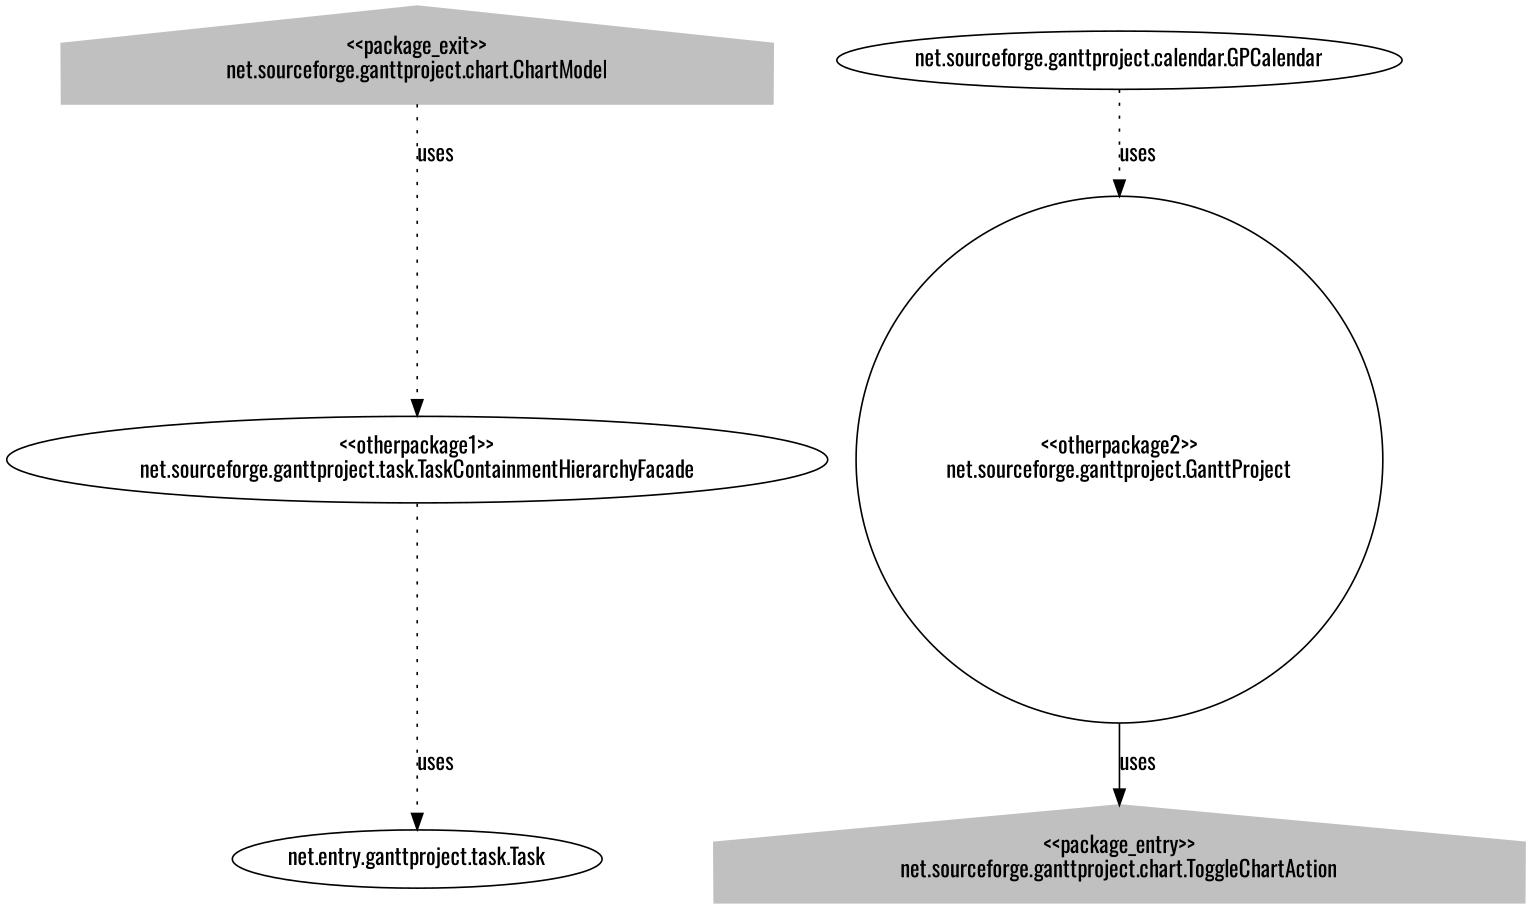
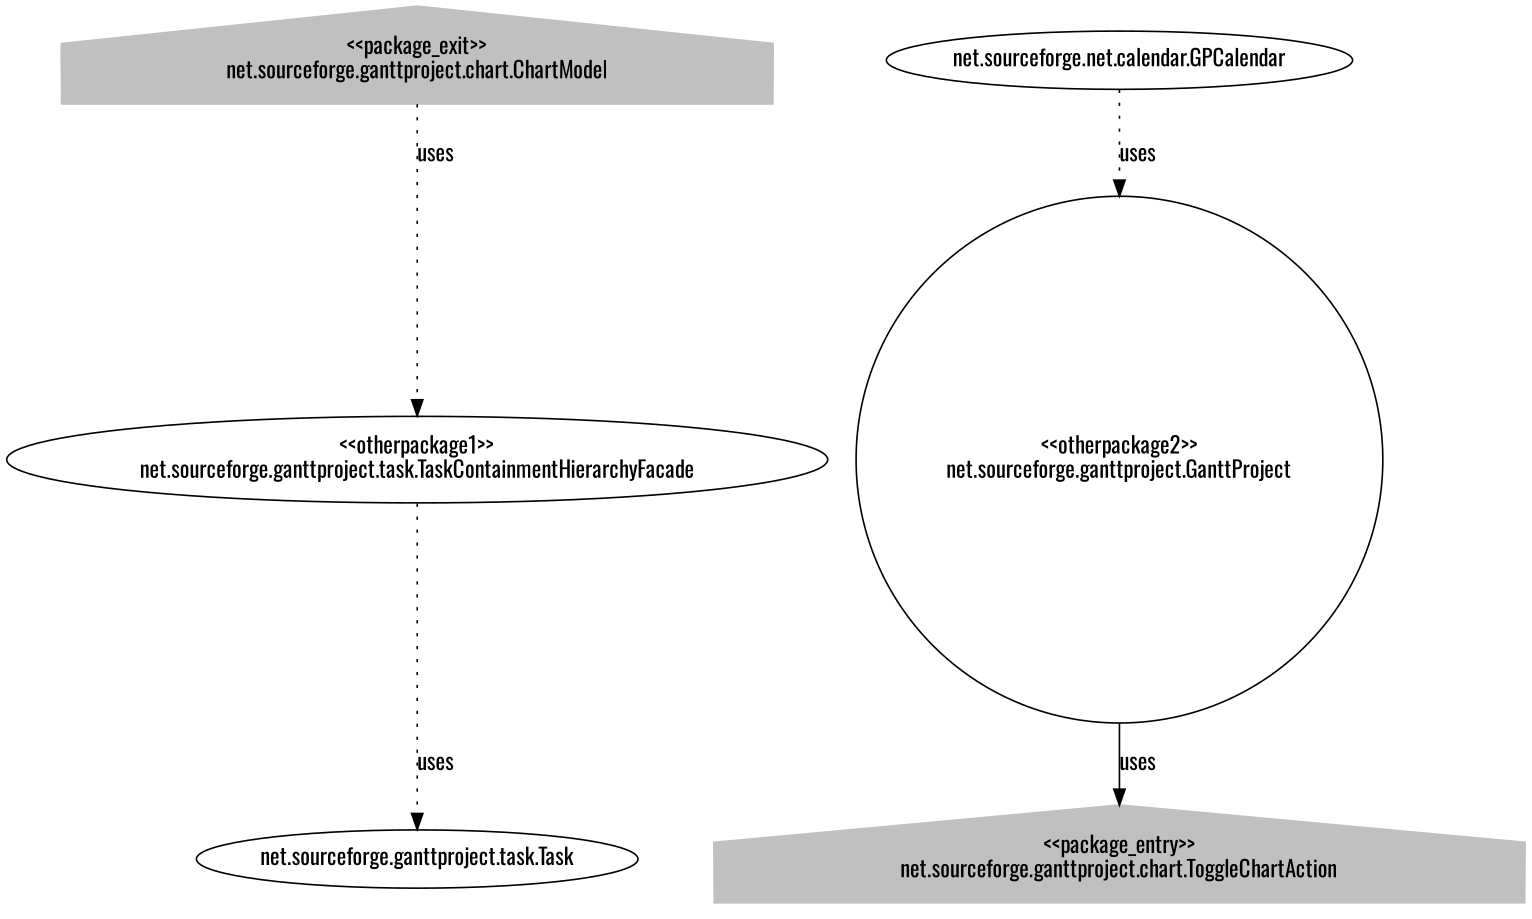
node "net.sourceforge.ganttproject.calendar.GPCalendar": label "net.sourceforge.ganttproject.calendar.GPCalendar" -> "net.sourceforge.net.calendar.GPCalendar"
node "net.entry.ganttproject.task.Task": label "net.entry.ganttproject.task.Task" -> "net.sourceforge.ganttproject.task.Task"
